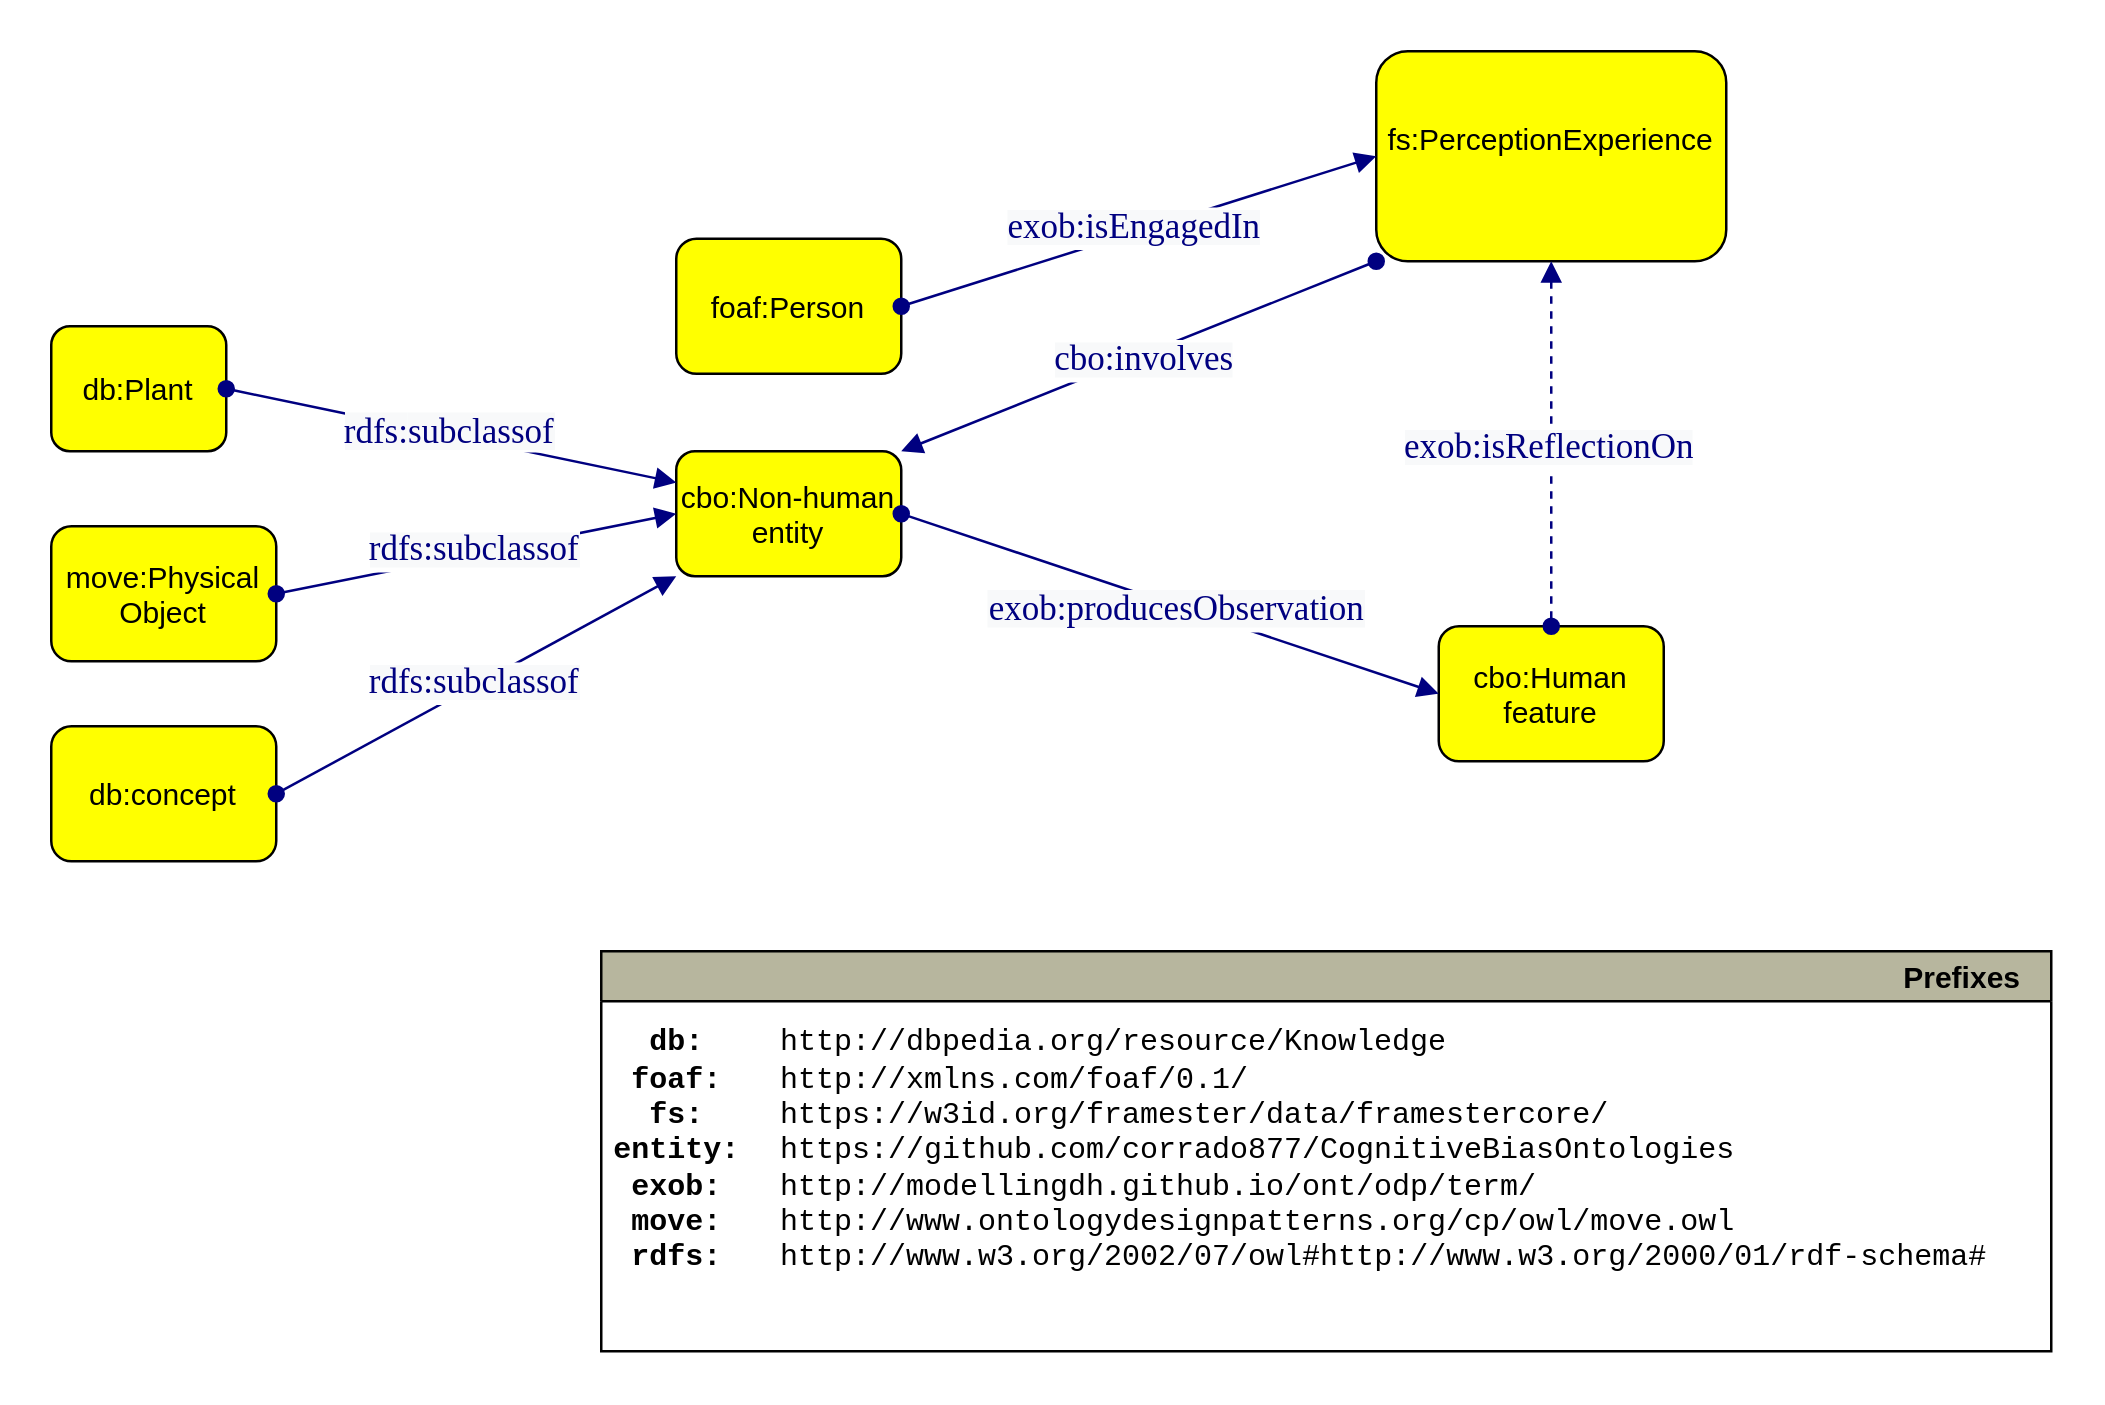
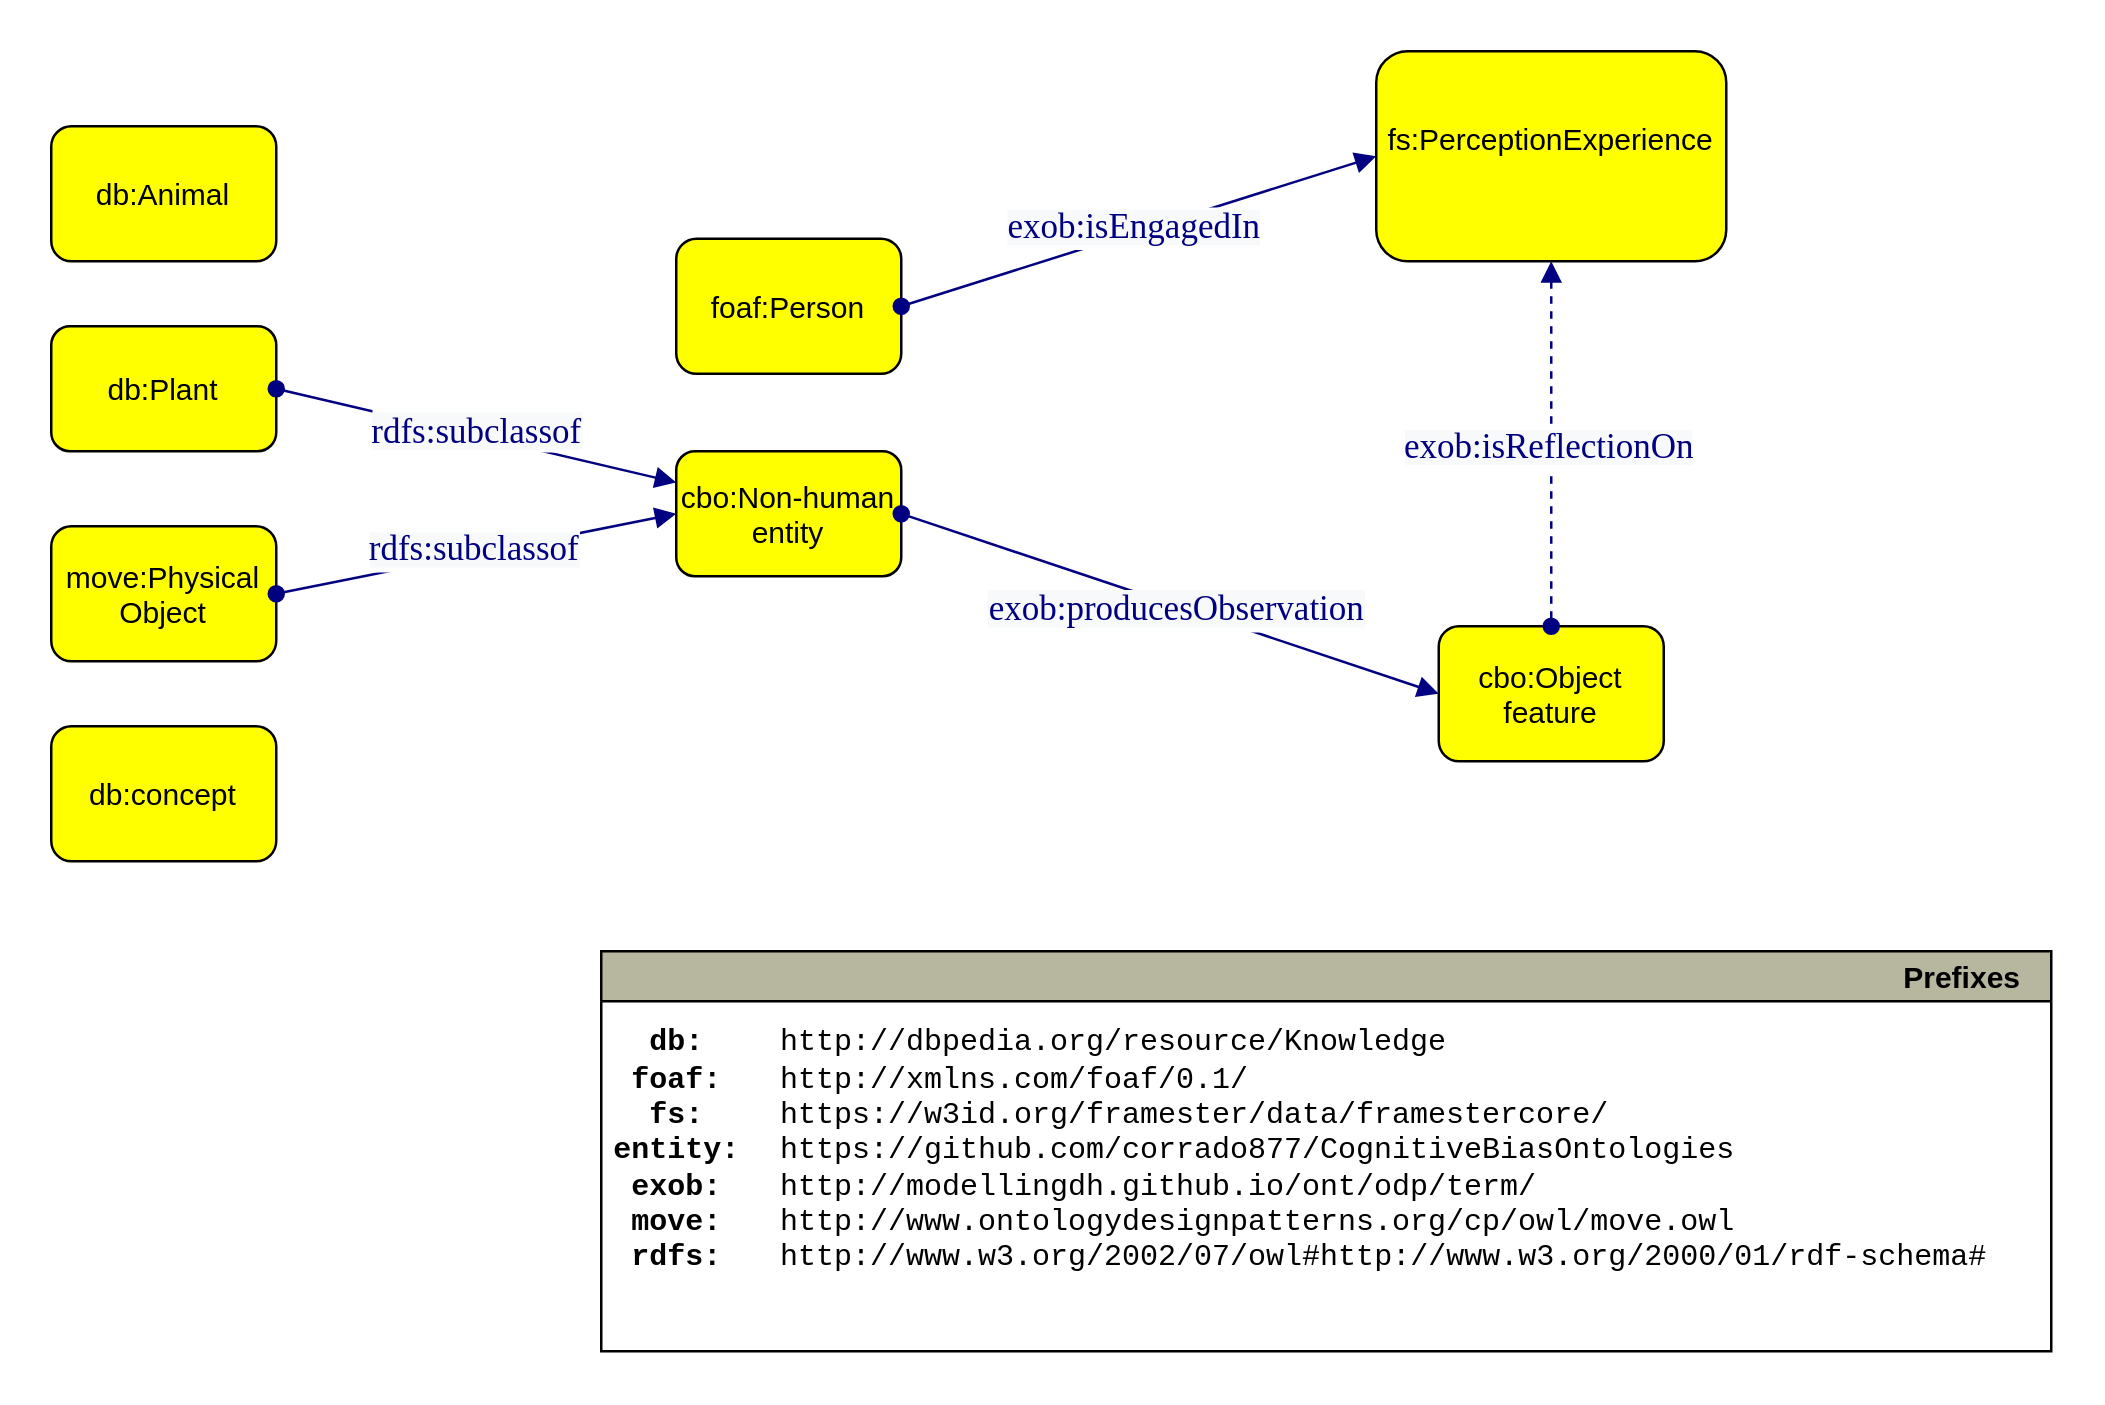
node "db:Animal": added
edge "fs:PerceptionExperience" -- "cbo:Non-human entity": removed, label "cbo:involves"
node "db:Plant": size 175x125 -> 225x125
node "cbo:Human feature": label "cbo:Human feature" -> "cbo:Object feature"
edge "cbo:Non-human entity" -- "db:concept": removed, label "rdfs:subclassof"
